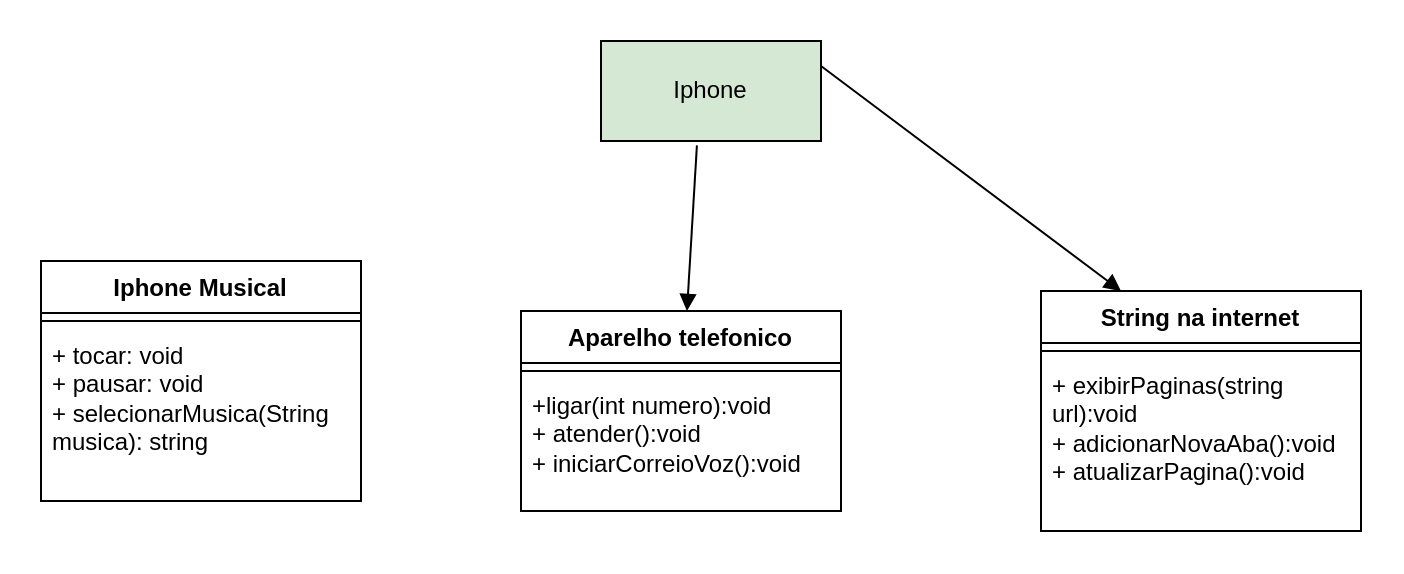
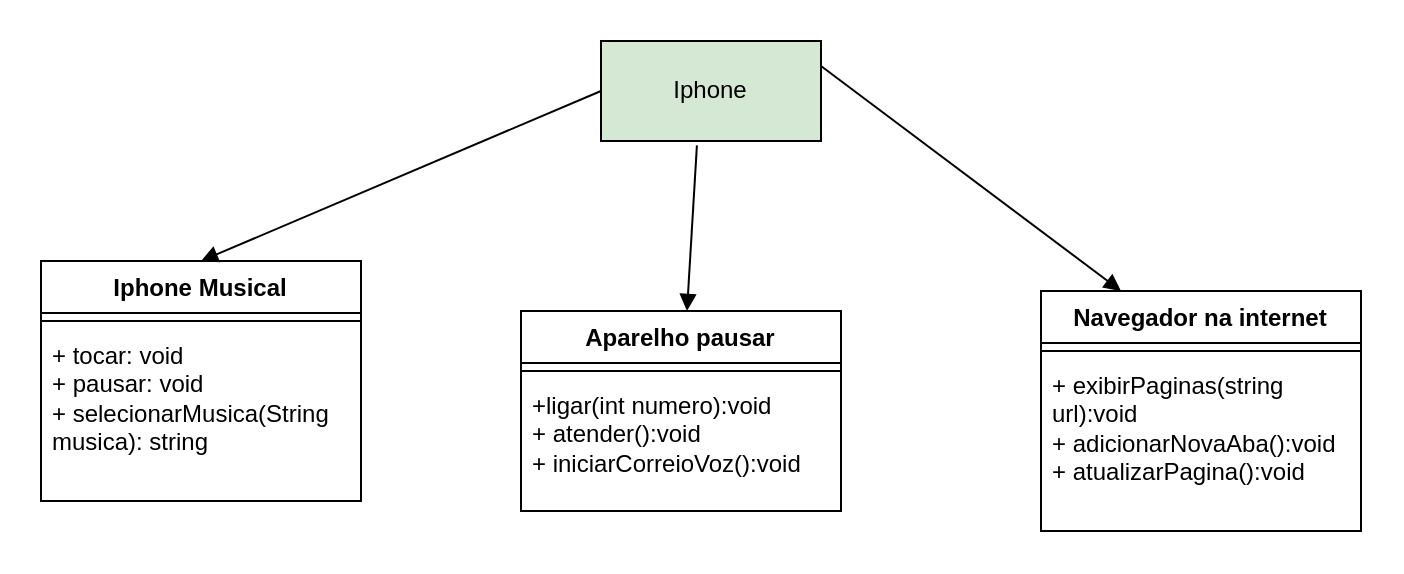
edge "Iphone" -> "Iphone Musical": added
node "String na internet": label "String na internet" -> "Navegador na internet"
node "Aparelho telefonico": label "Aparelho telefonico" -> "Aparelho pausar"
